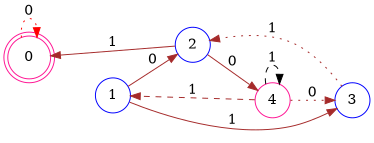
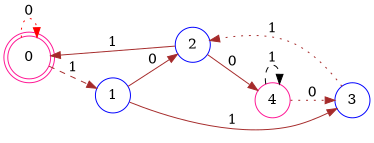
edge "4" -> "1": now "0" -> "1"
